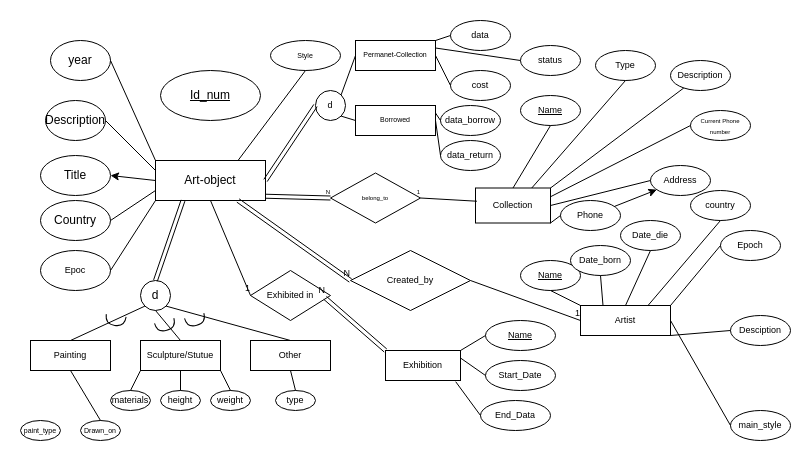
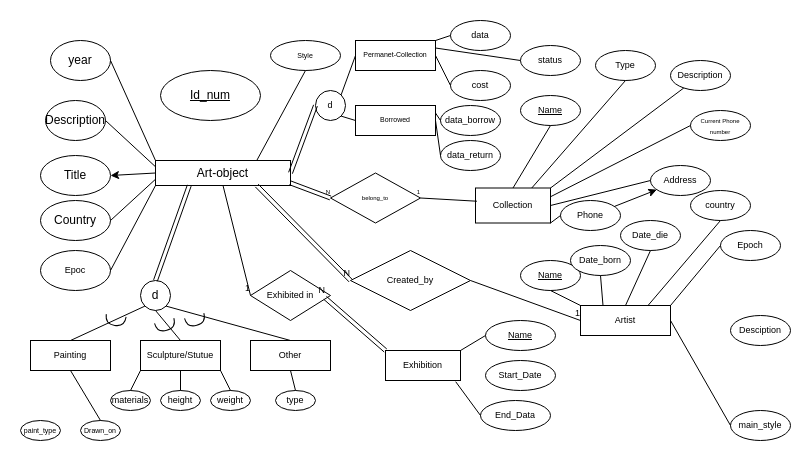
node "Art-object": size 110x40 -> 135x25
edge "Artist" -- "Desciption": removed
edge "Exhibition" -- "Start_Date": removed
